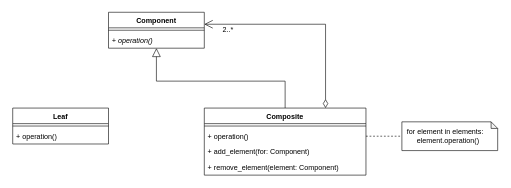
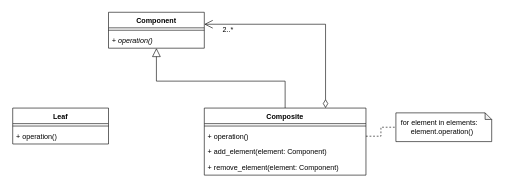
node "for element in elements: element.operation()": moved (450, 137) -> (444, 128)
node "+ add_element(for: Component)": label "+ add_element(for: Component)" -> "+ add_element(element: Component)"
